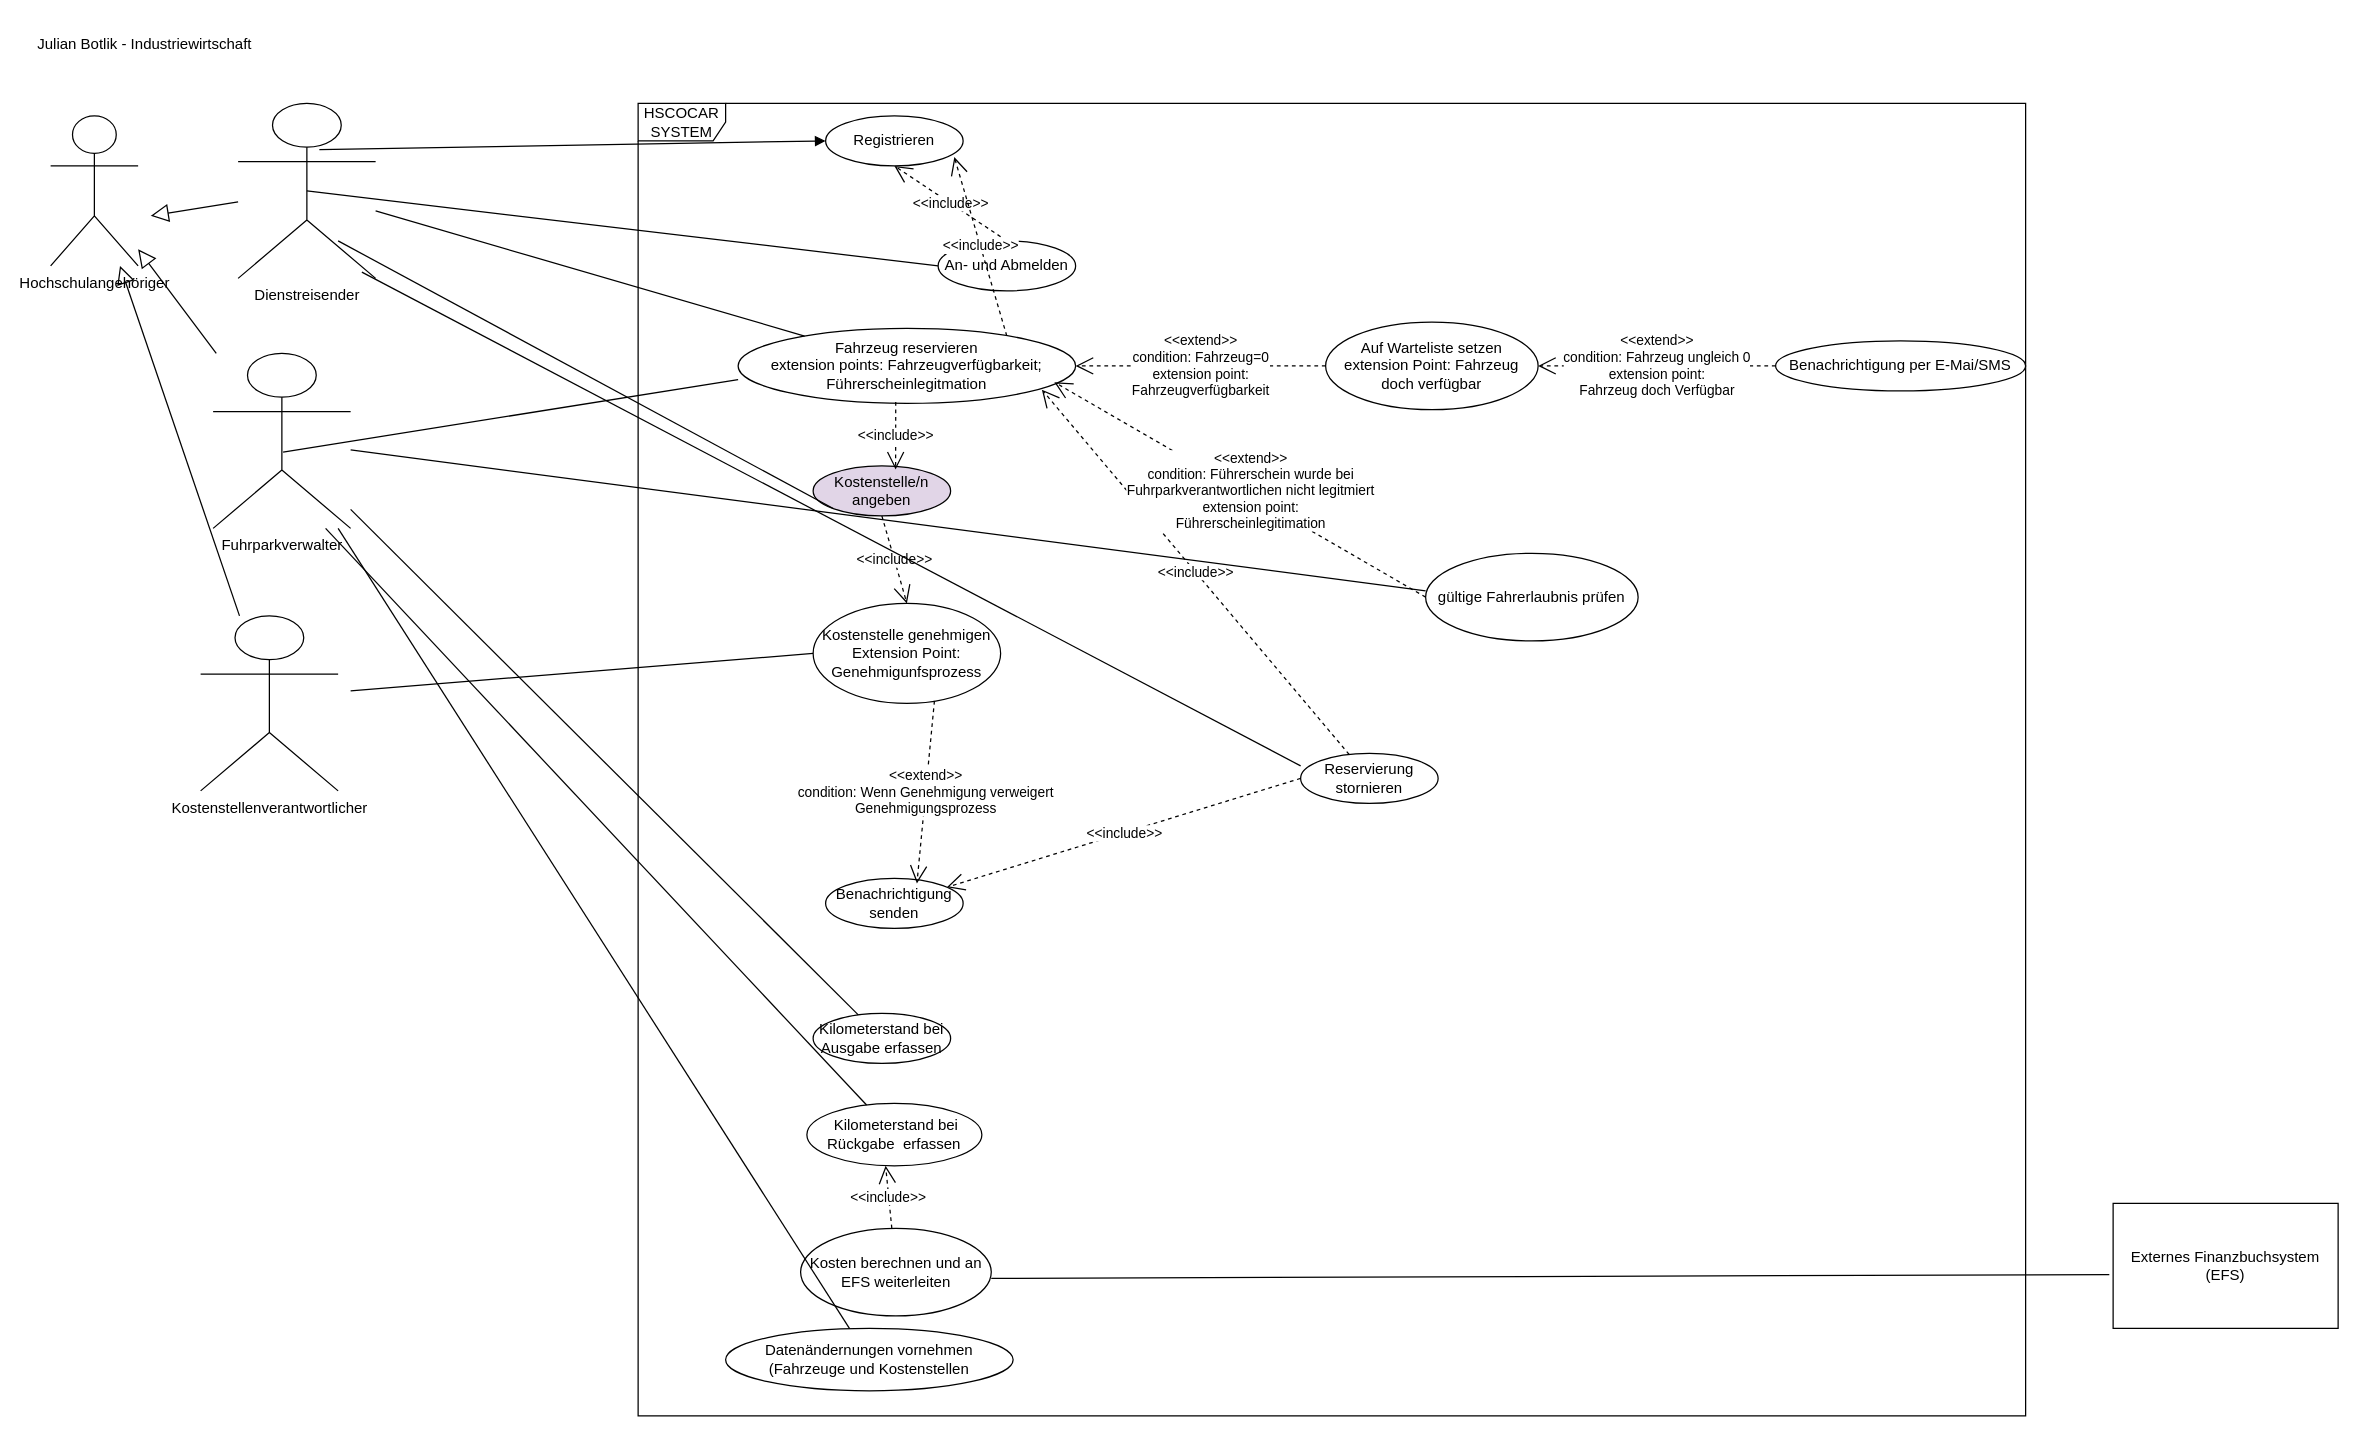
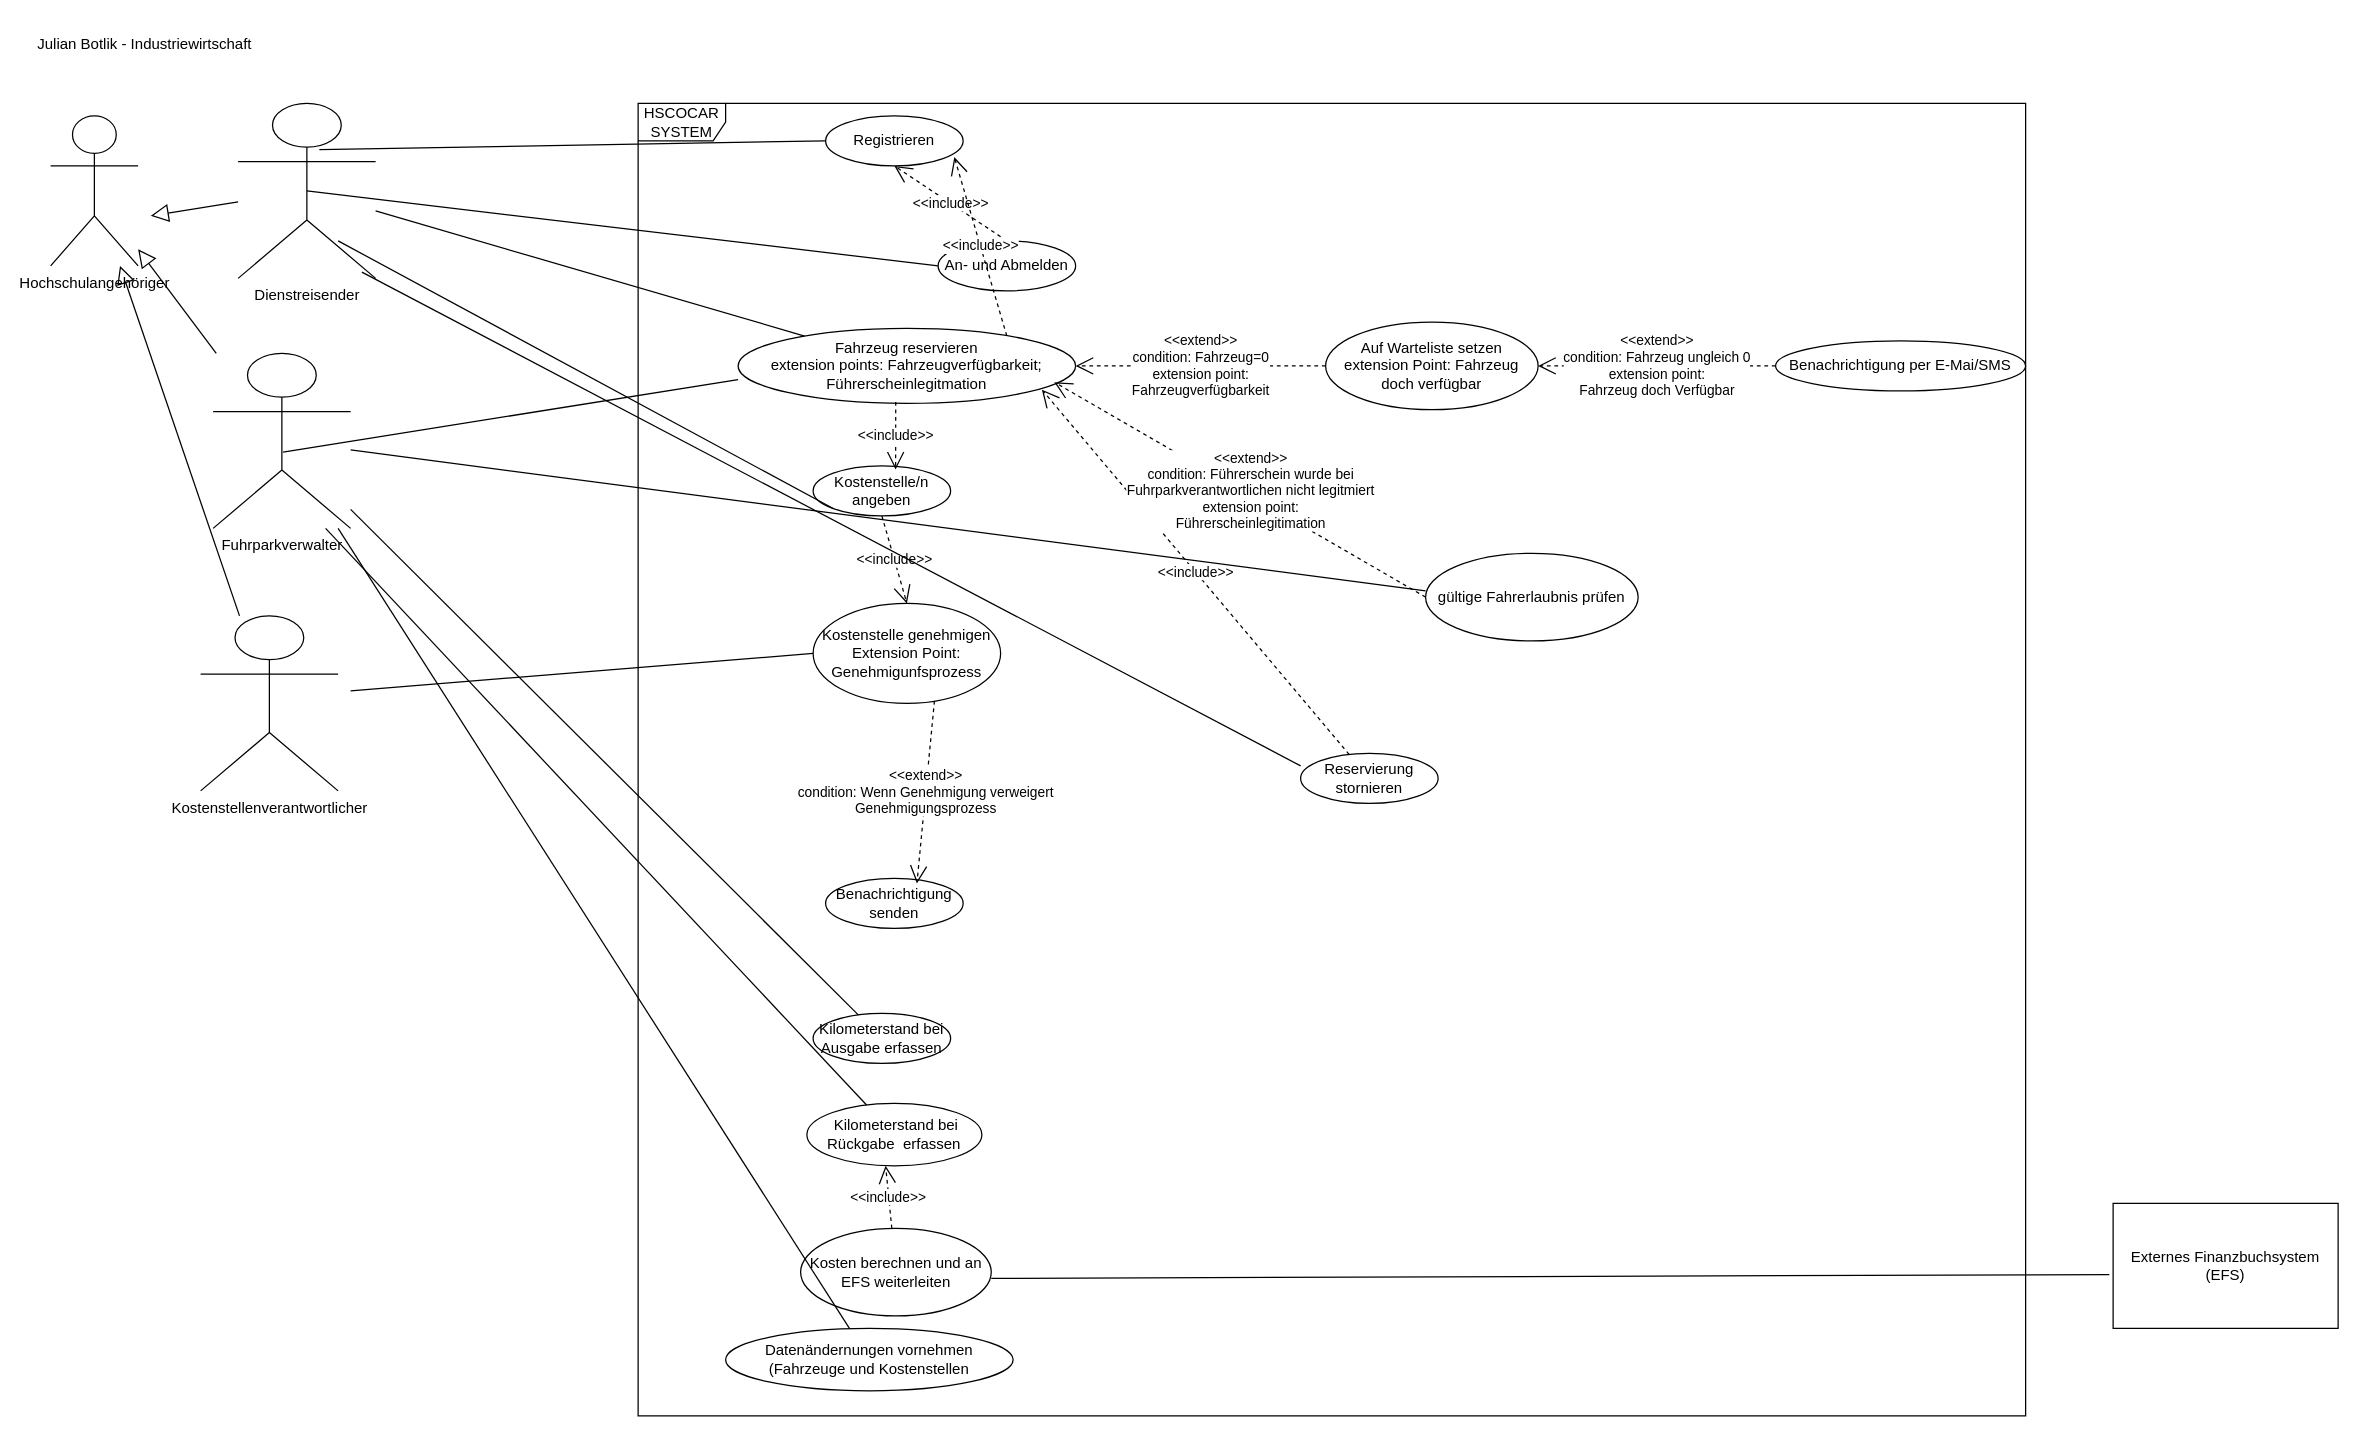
edge "Dienstreisender" -> "Registrieren": arrowhead block -> none
node "Kostenstelle/n angeben": fillcolor #e1d5e7 -> #ffffff
edge "Reservierung stornieren" -> "Benachrichtigung senden": removed, label "<<include>>"
